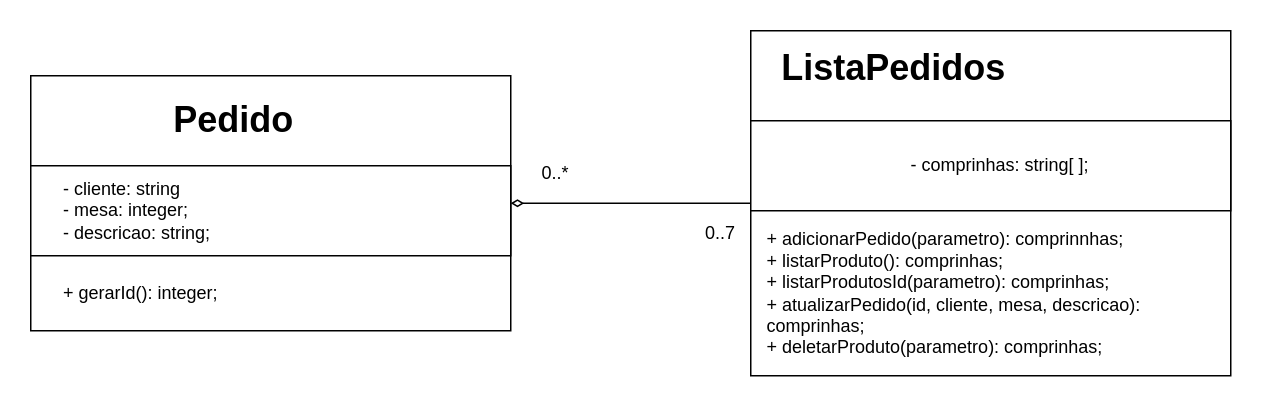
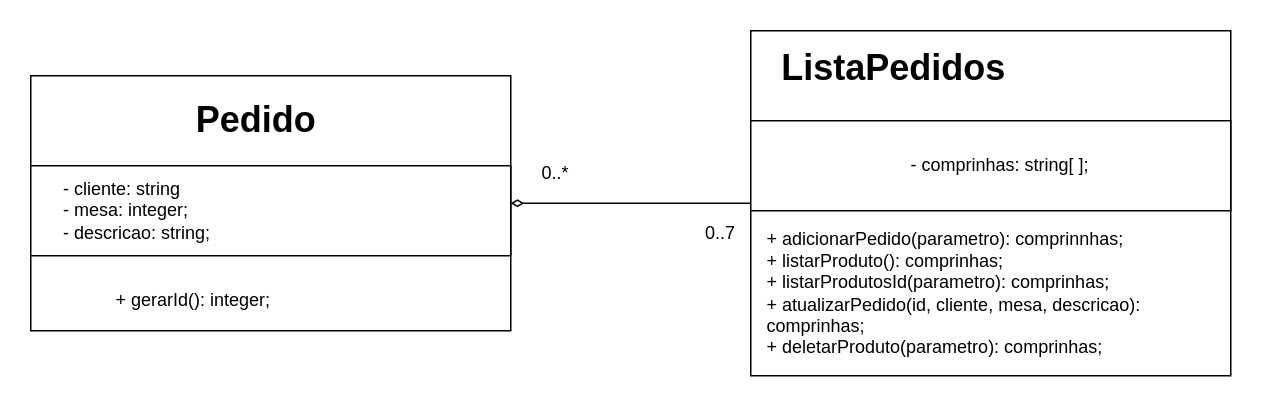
node "Pedido": moved (233, 121) -> (256, 121)
node "+ gerarId(): integer;": moved (188, 293) -> (241, 301)
